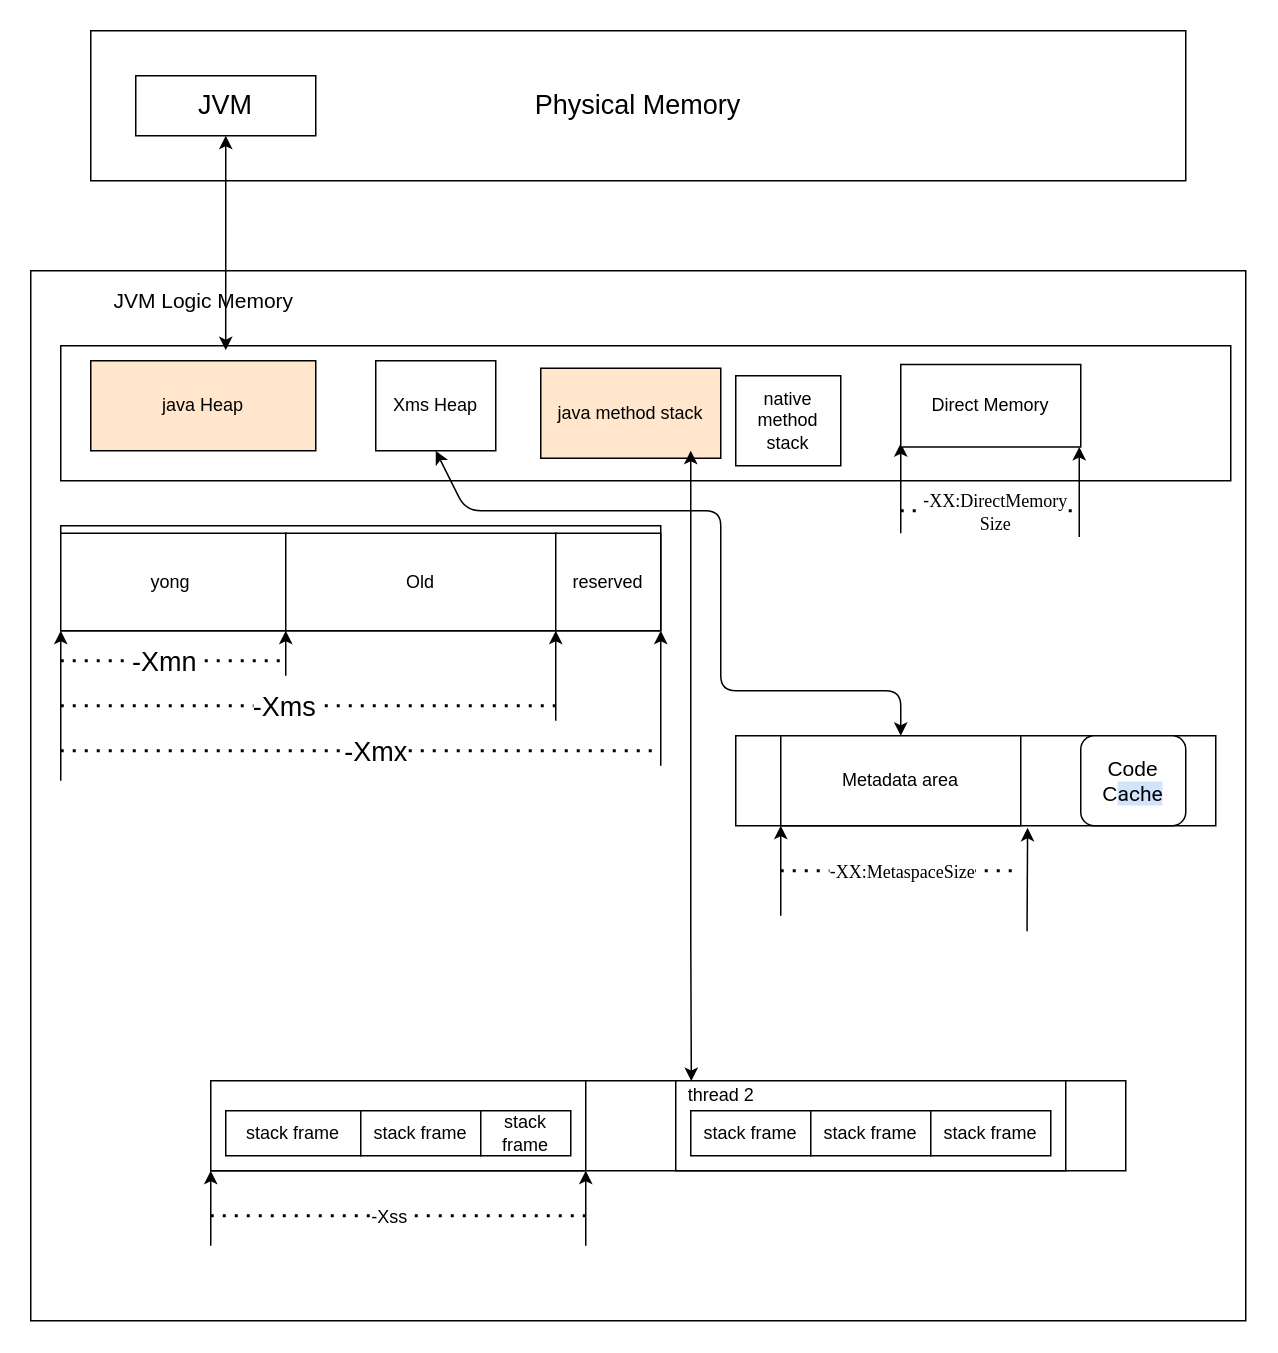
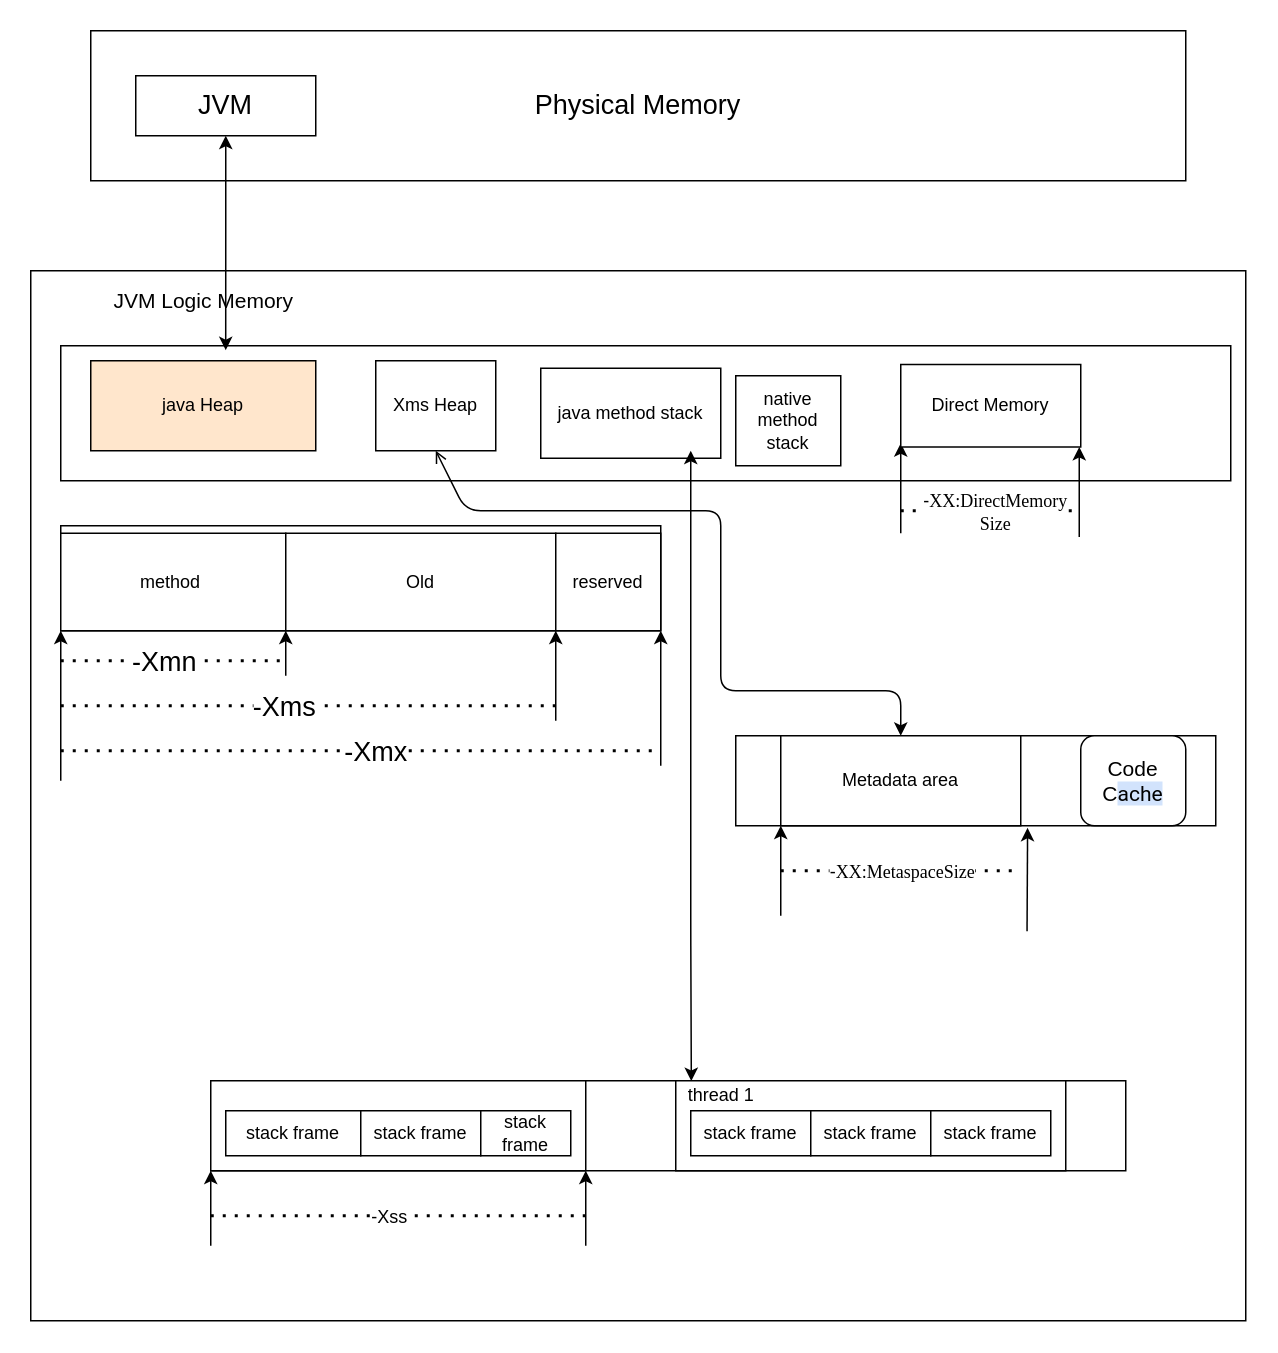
node "java method stack": fillcolor #ffe6cc -> #ffffff
edge "Xms Heap" -- "Metadata area": arrowhead classic -> open
node "yong": label "yong" -> "method"
node "thread 2": label "thread 2" -> "thread 1"
